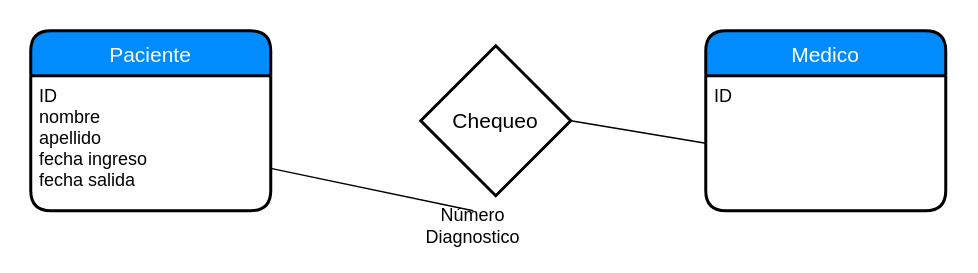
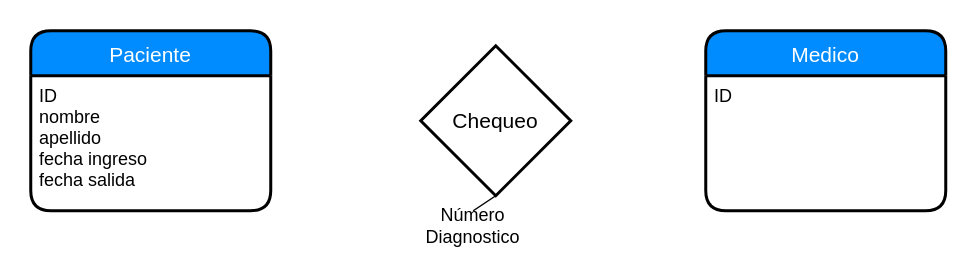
edge "Chequeo" -- "ID": removed
edge "ID nombre apellido fecha ingreso fecha salida" -- "Número Diagnostico": now "Chequeo" -- "Número Diagnostico"
